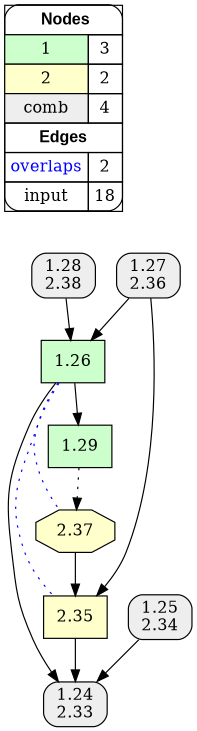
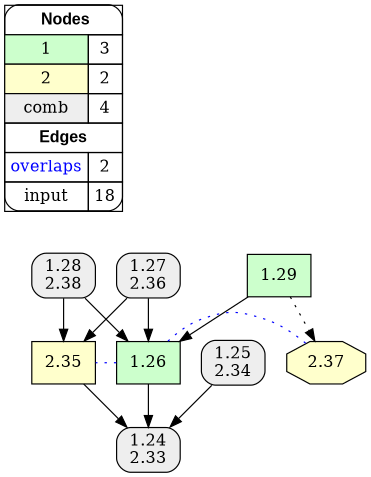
edge "1.26" -> "1.29": reversed
edge "2.37" -> "2.35": now "1.28 2.38" -> "2.35"
